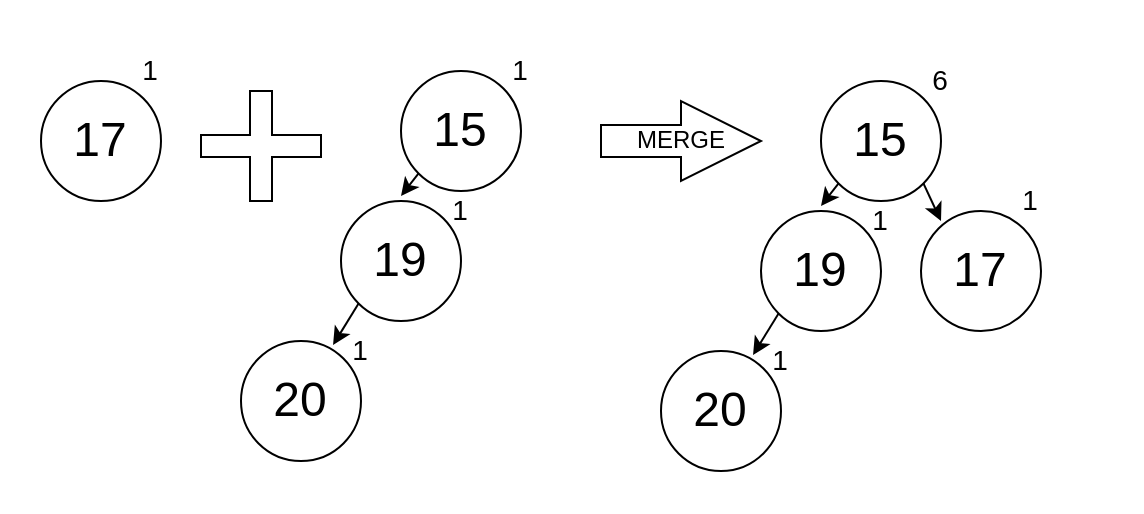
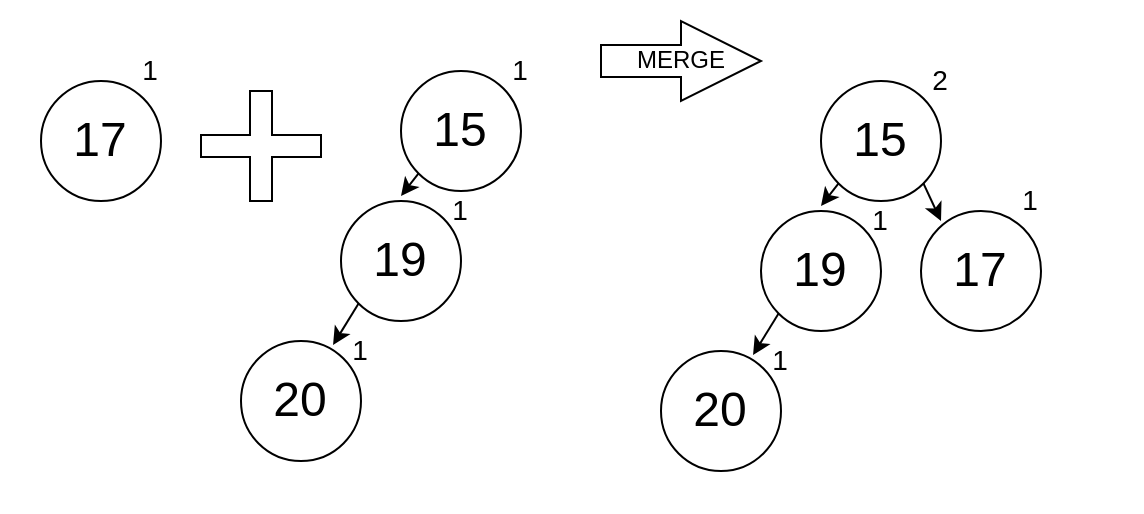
node "6": label "6" -> "2"
node "MERGE": moved (681, 141) -> (681, 61)
